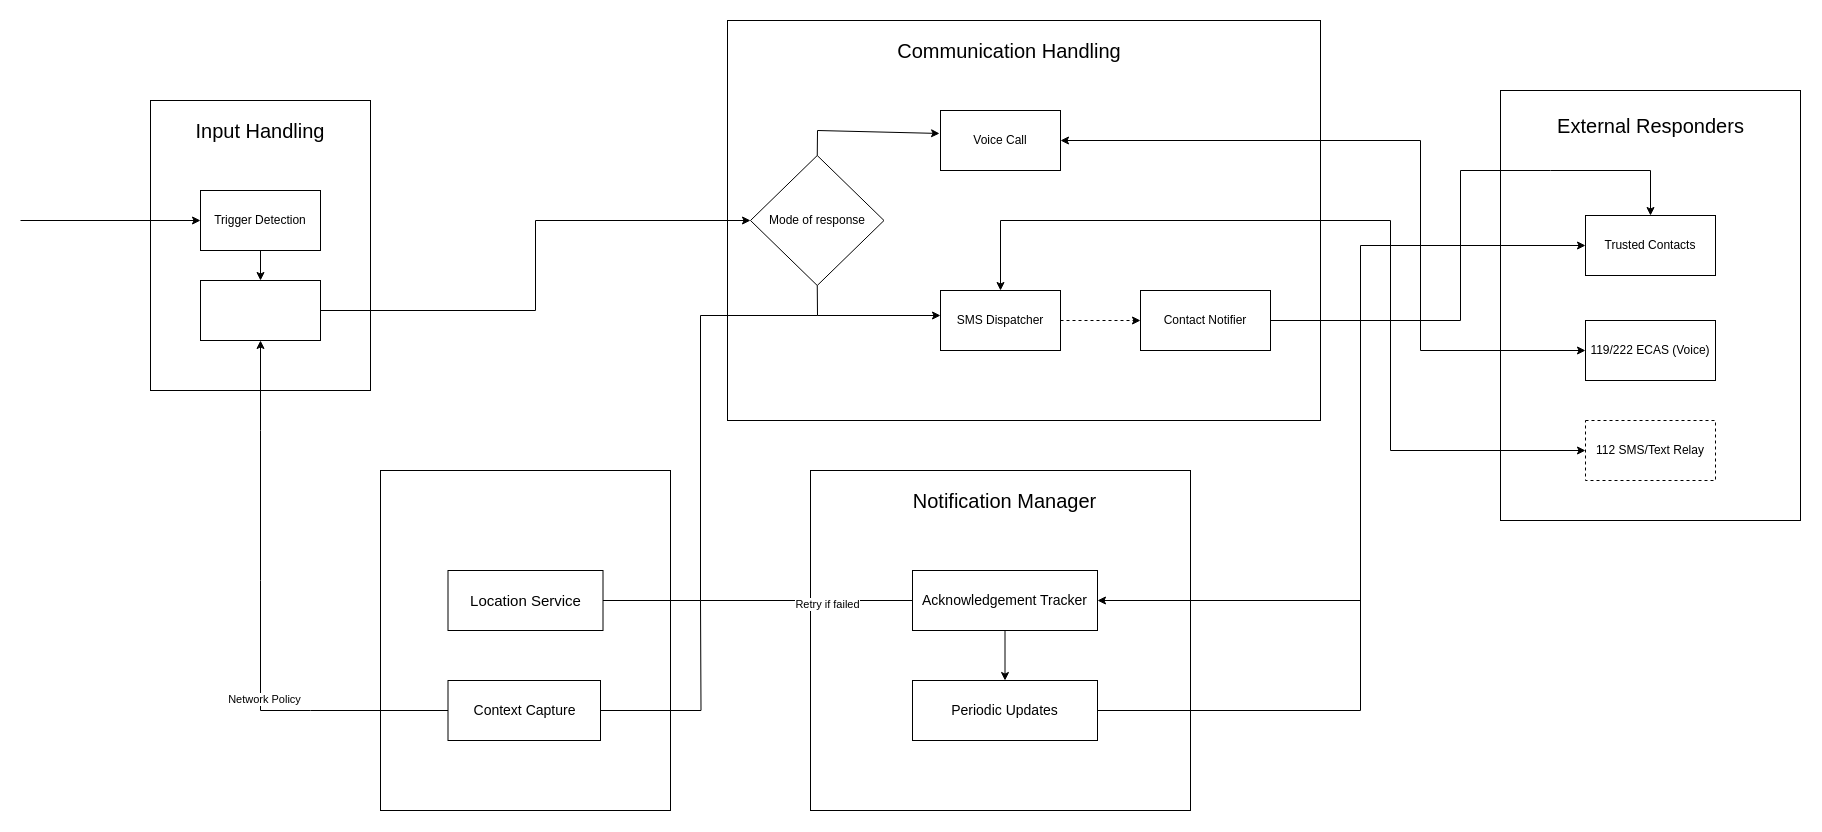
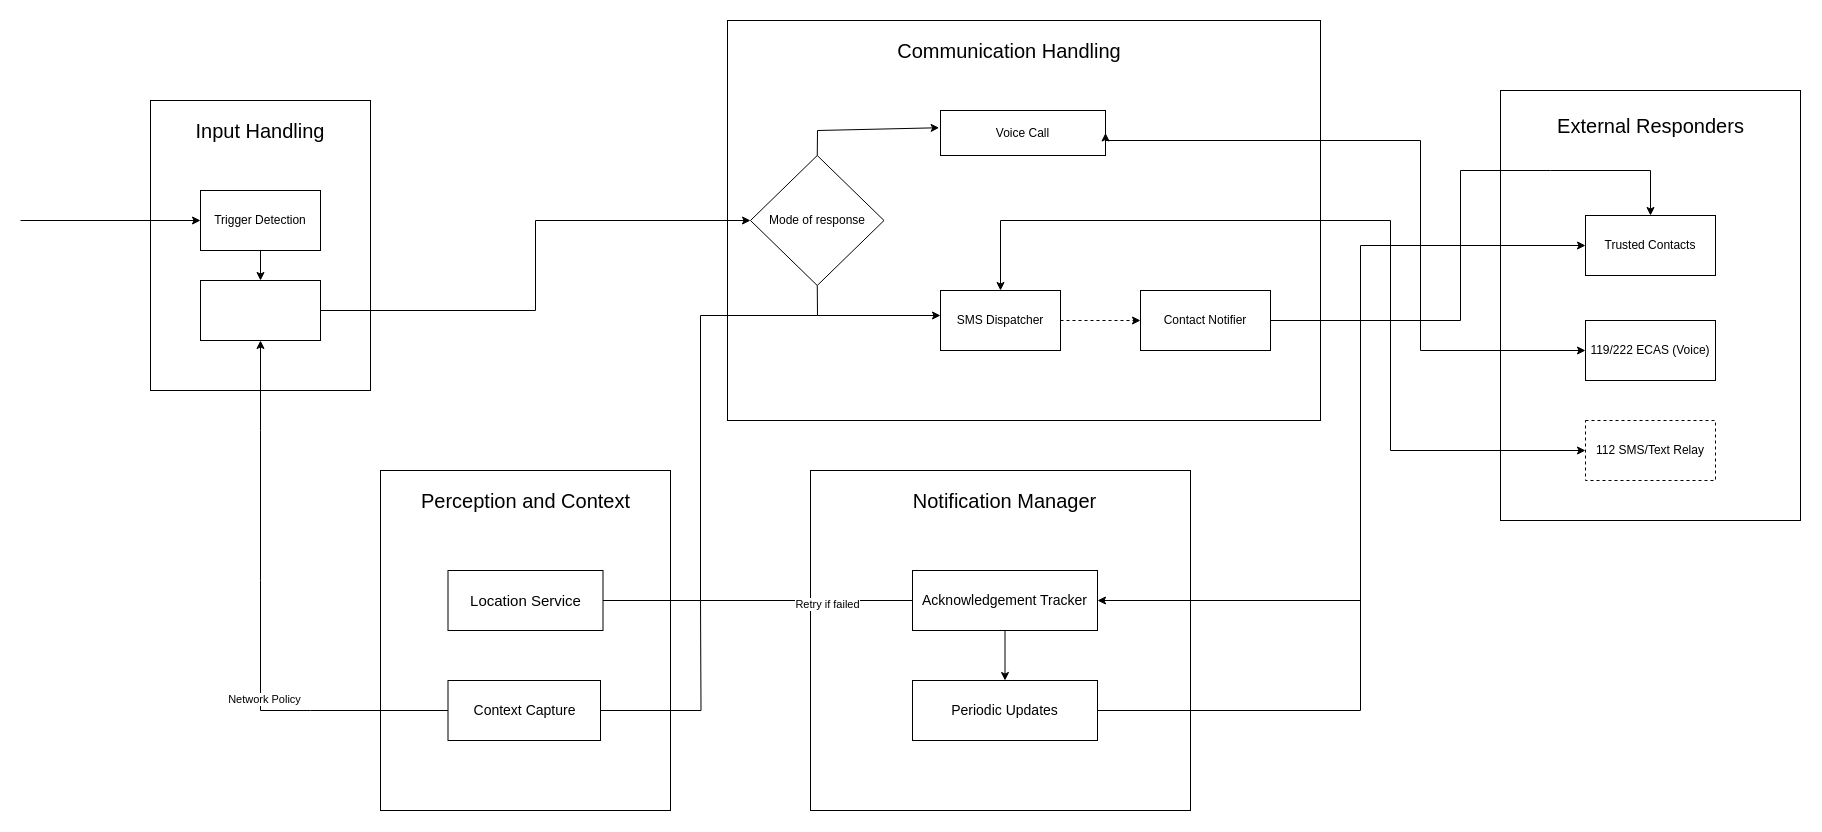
node "Voice Call": size 120x60 -> 165x45
node "Perception and Context": added
